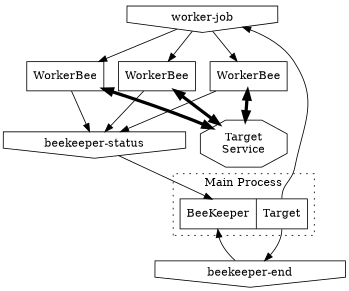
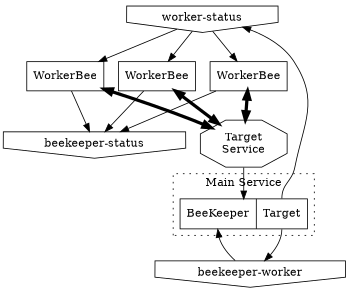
node "worker-job": label "worker-job" -> "worker-status"
edge "beekeeper-status" -> "BeeKeeper": now "Target Service" -> "BeeKeeper"
cluster "Main Process": label "Main Process" -> "Main Service"
node "beekeeper-end": label "beekeeper-end" -> "beekeeper-worker"
